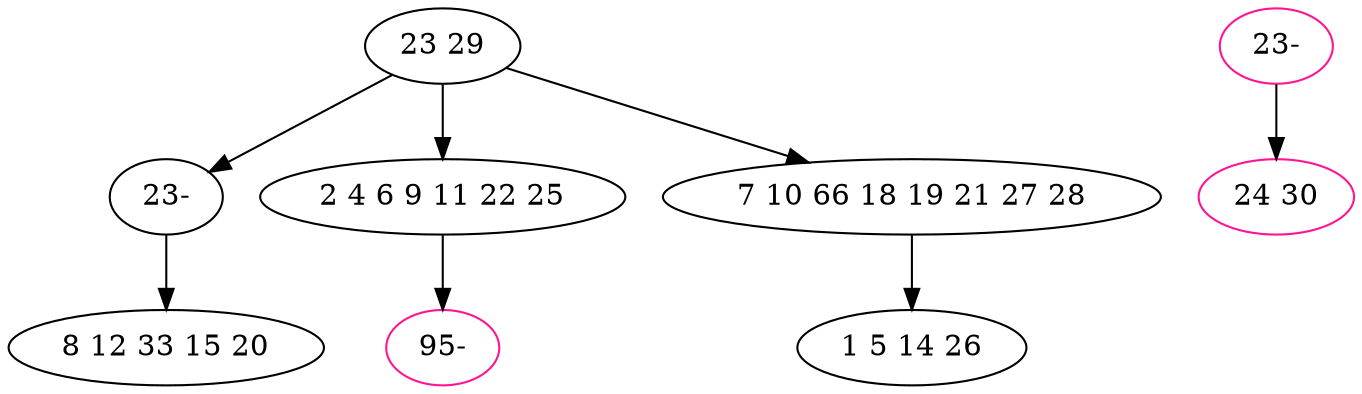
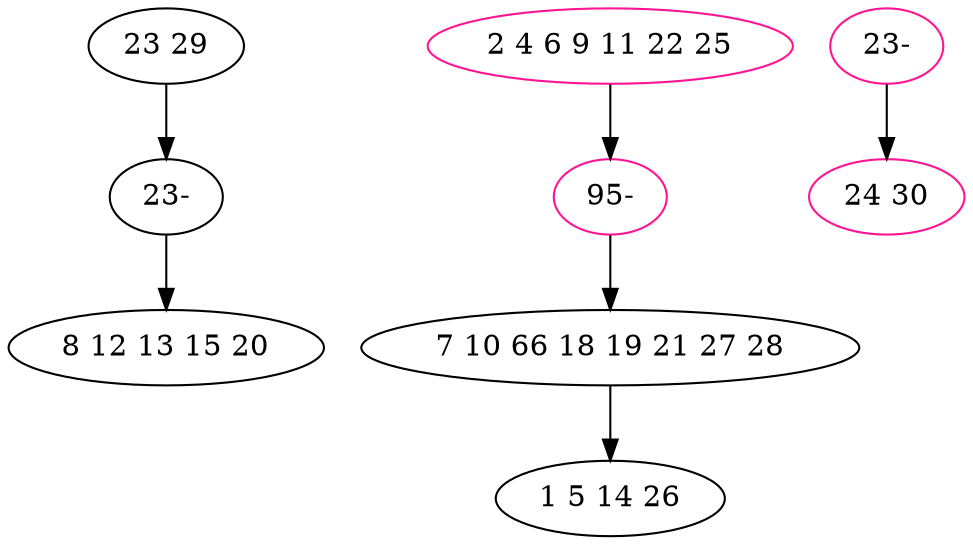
edge "23 29" -> "2 4 6 9 11 22 25": removed
edge "23 29" -> "7 10 66 18 19 21 27 28": now "95-" -> "7 10 66 18 19 21 27 28"
node "2 4 6 9 11 22 25": color black -> deeppink
node "8 12 33 15 20": label "8 12 33 15 20" -> "8 12 13 15 20"
